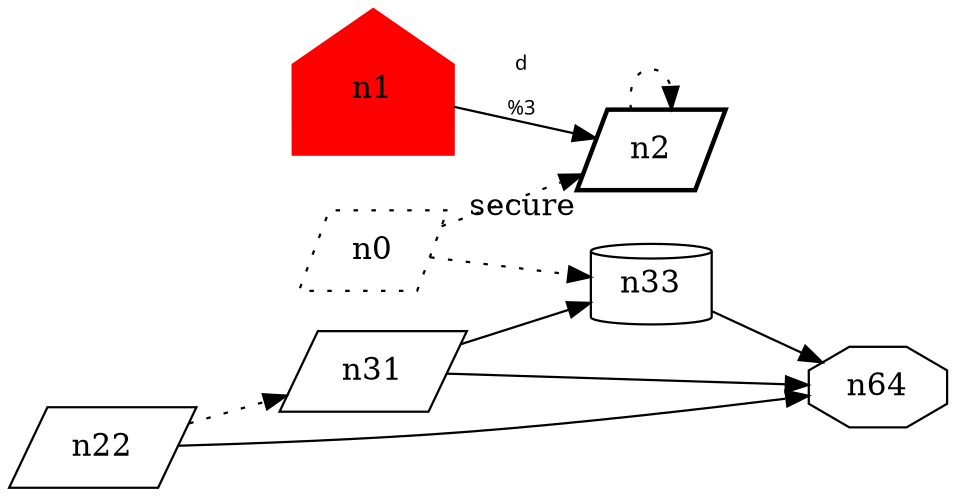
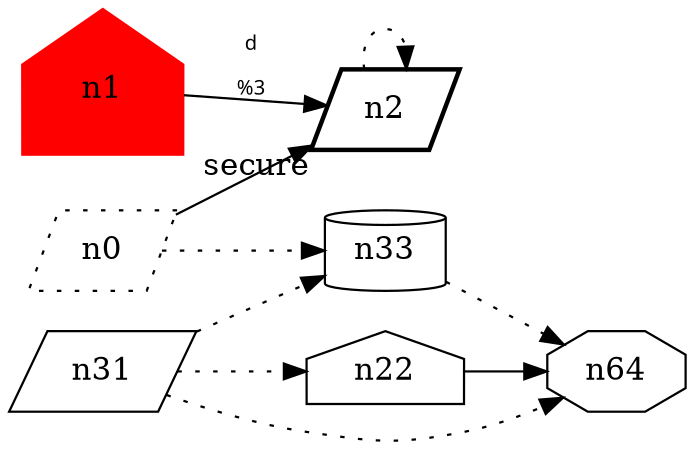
edge "n0" -> "n2 secure": style dotted -> solid
edge "n31" -> "n33": style solid -> dotted
edge "n33" -> "n64": style solid -> dotted
edge "n31" -> "n64": style solid -> dotted
edge "n22" -> "n31": reversed
node "n22": shape parallelogram -> house
